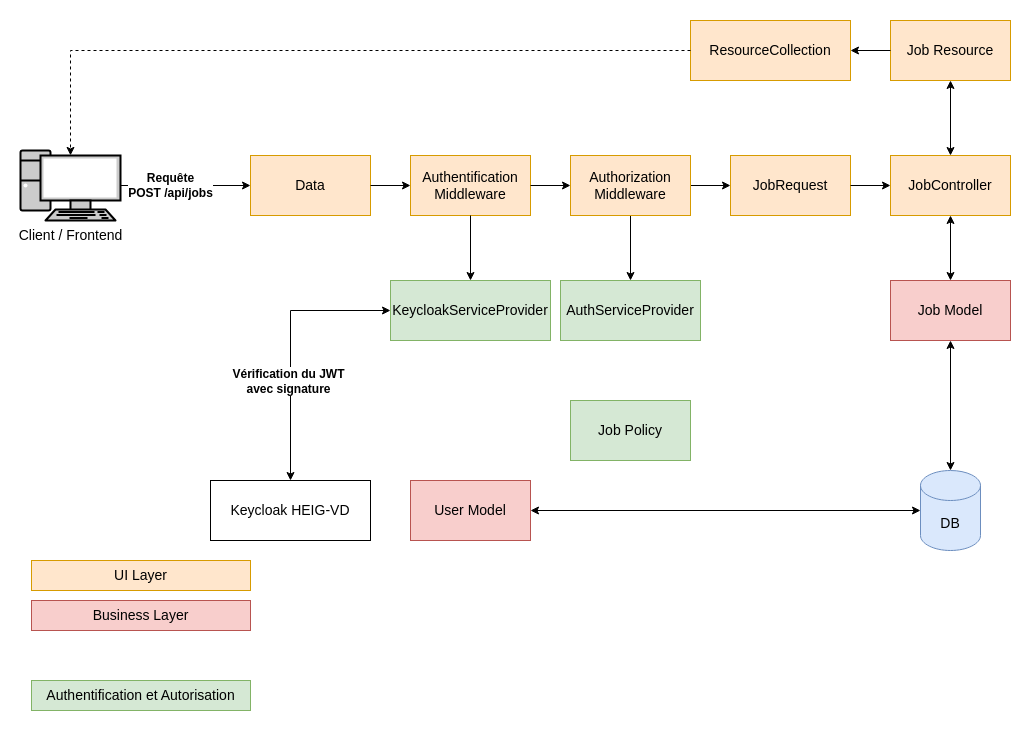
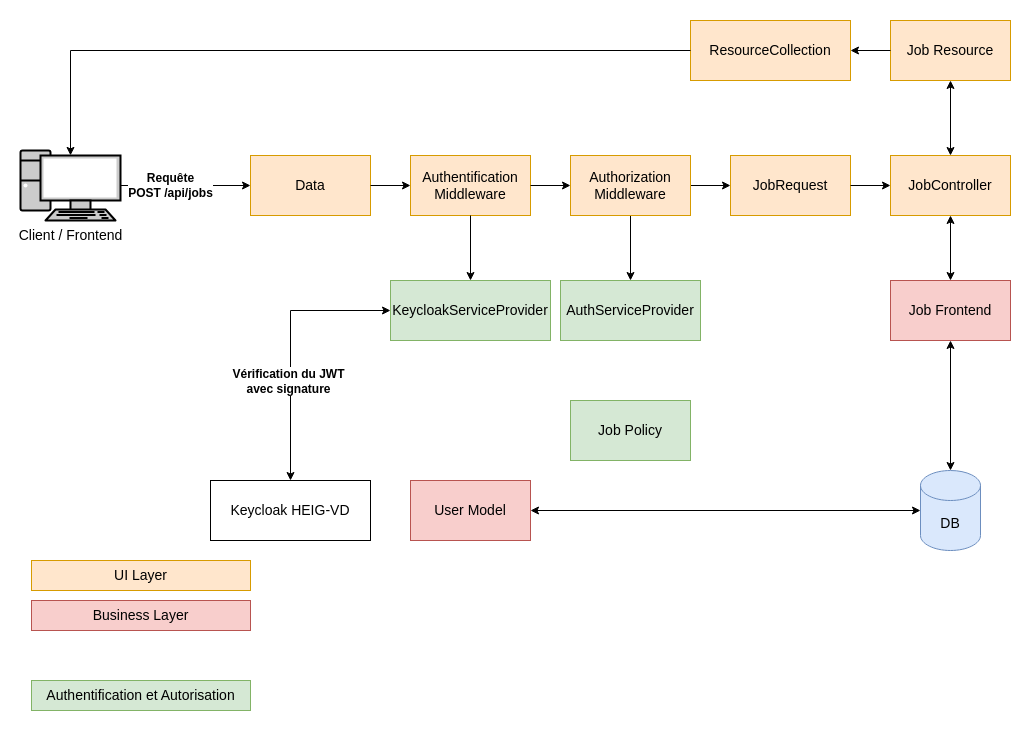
edge "ResourceCollection" -> "Client / Frontend": style dashed -> solid
node "Job Model": label "Job Model" -> "Job Frontend"
